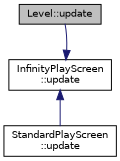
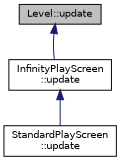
edge "Level::update" -> "InfinityPlayScreen ::update": reversed
